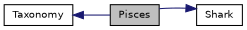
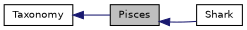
edge "Pisces" -> "Shark": reversed
